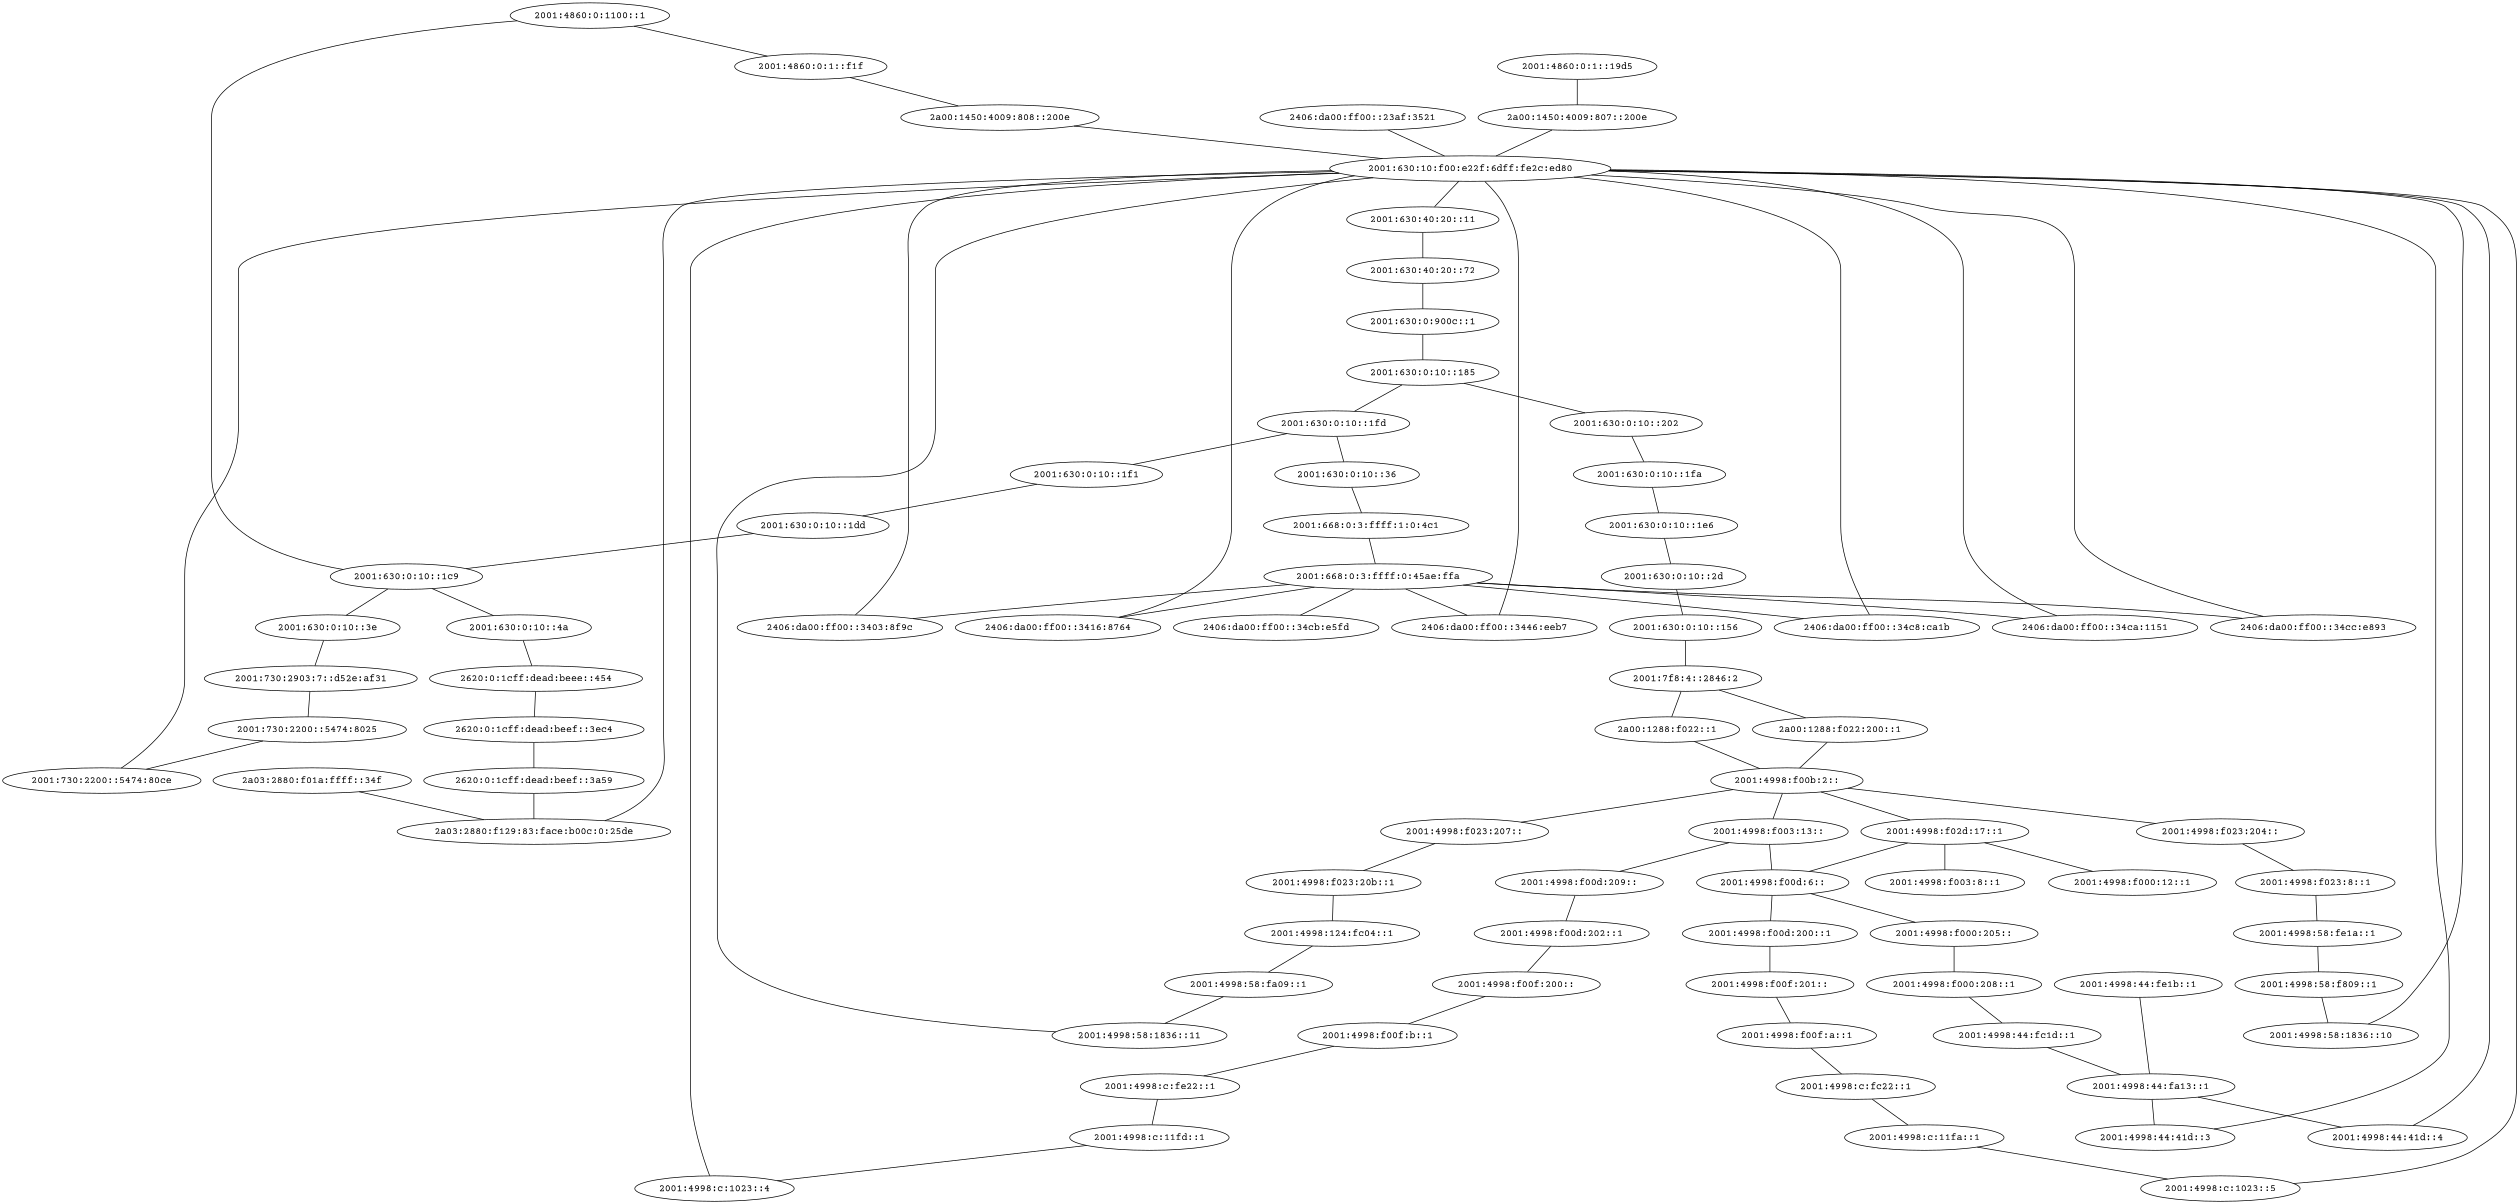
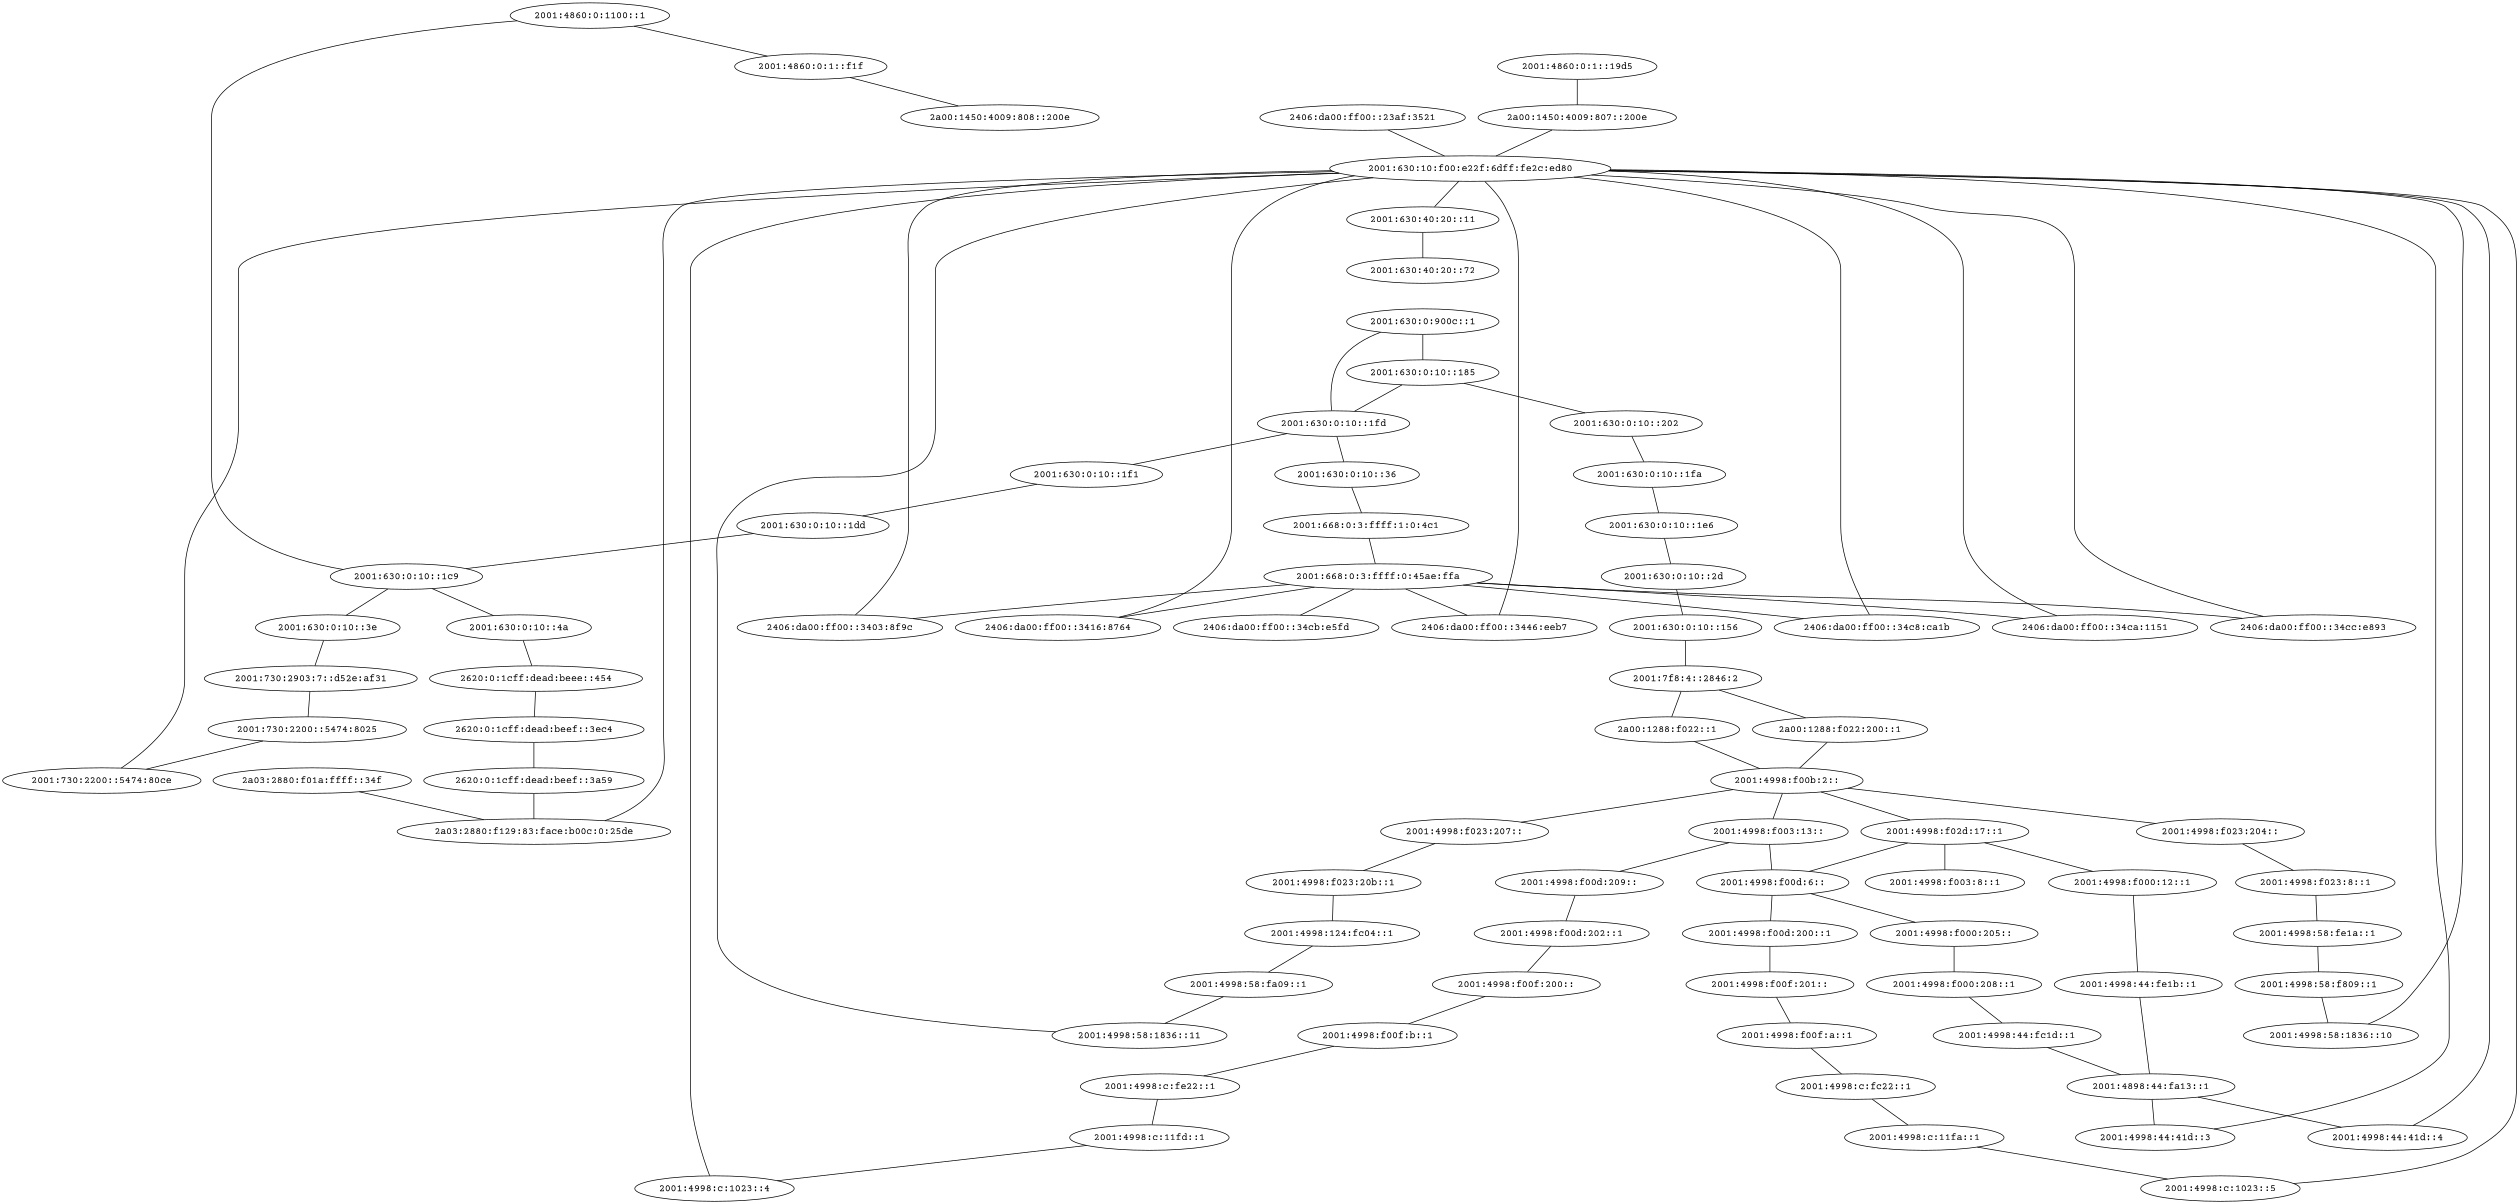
edge "2a00:1450:4009:808::200e" -- "2001:630:10:f00:e22f:6dff:fe2c:ed80": removed
edge "2001:630:40:20::72" -- "2001:630:0:900c::1": now "2001:630:0:10::1fd" -- "2001:630:0:900c::1"
edge "2001:4998:f000:12::1" -- "2001:4998:44:fe1b::1": added
node "2001:4998:44:fa13::1": label "2001:4998:44:fa13::1" -> "2001:4898:44:fa13::1"
